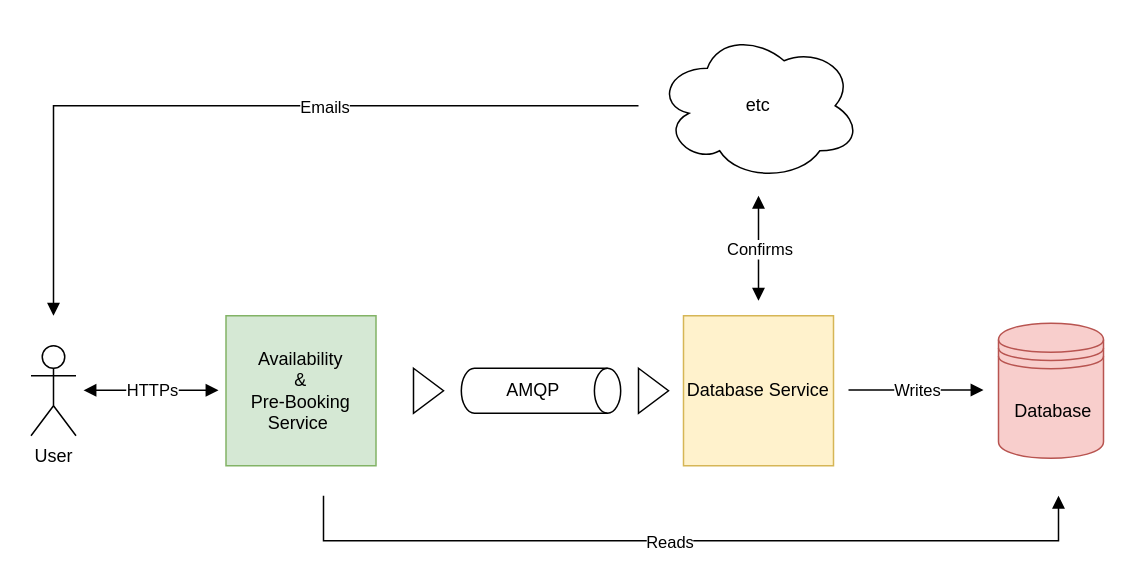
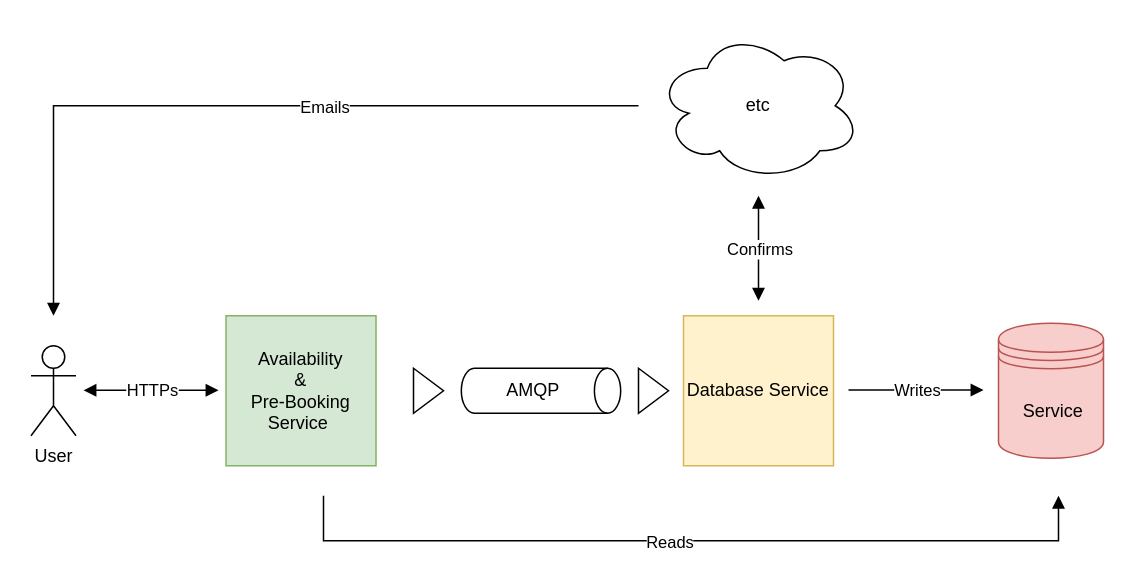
node "Database": label "Database" -> "Service"
